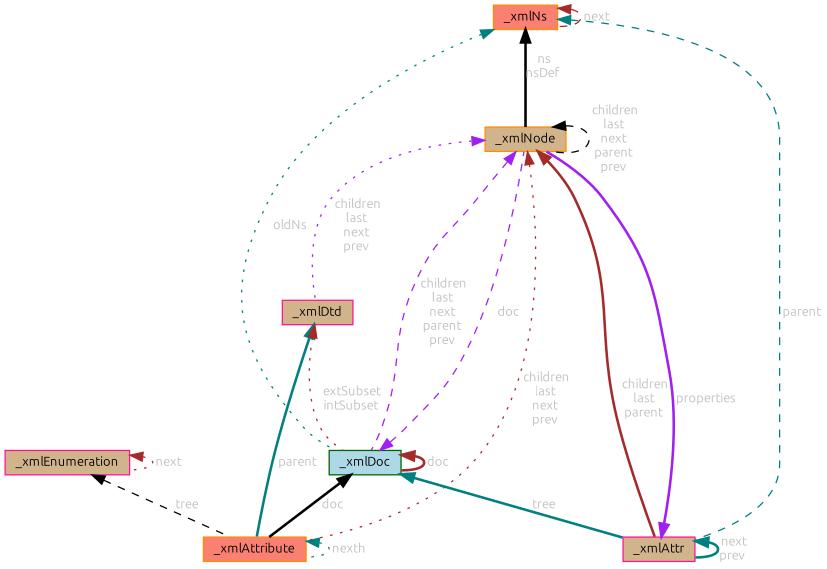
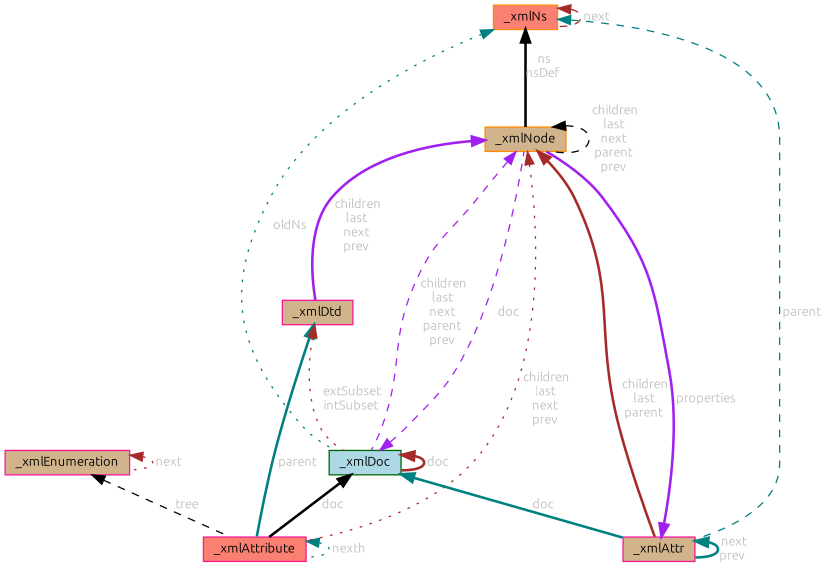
edge "_xmlDtd" -> "_xmlNode": style dotted -> bold
edge "_xmlAttr" -> "_xmlDoc": label " tree" -> " doc"
node "_xmlAttribute": color darkorange -> deeppink
